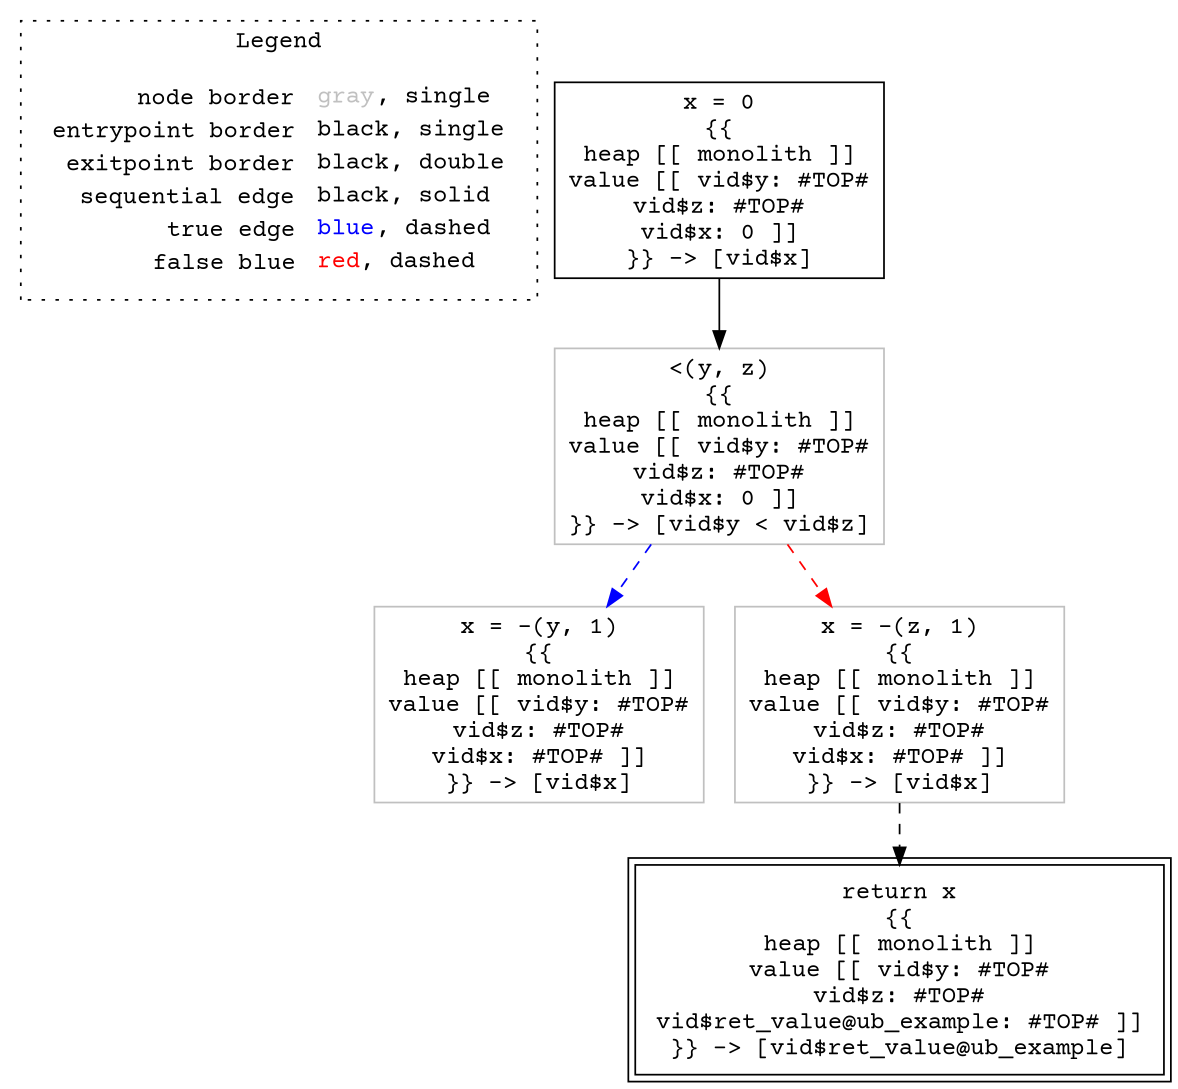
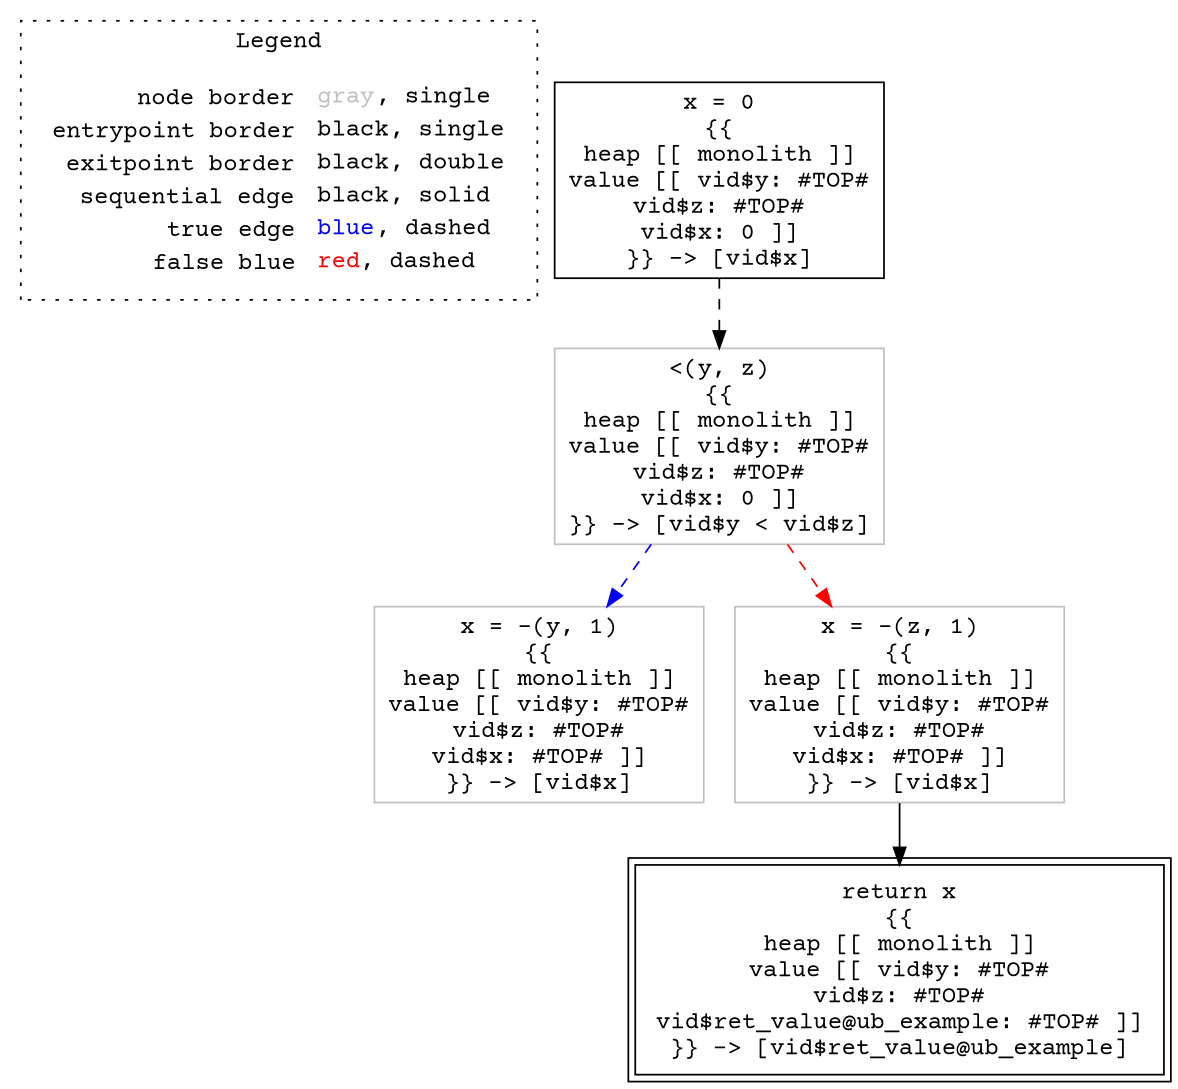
edge "x = 0" -> "<(y, z)": style solid -> dashed
edge "x = -(z, 1)" -> "return x": style dashed -> solid
